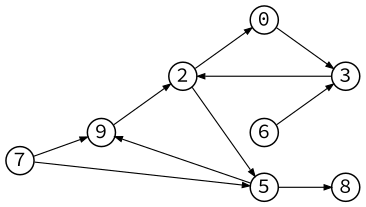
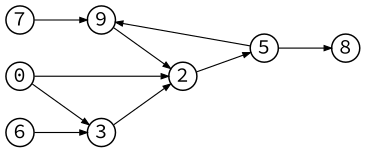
edge "2" -> "0": reversed
edge "7" -> "5": removed
